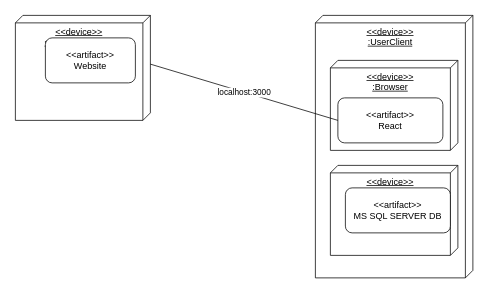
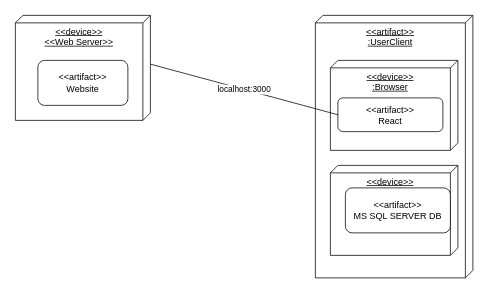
node "<<device>> :UserClient": label "<<device>> :UserClient" -> "<<artifact>> :UserClient"
node "<<artifact>> Website": moved (90, 60) -> (83, 83)
node "<<artifact>> React": size 105x45 -> 105x34
node "<<device>> :Database Server": label "<<device>> :Database Server" -> "<<device>> :Database Website"
